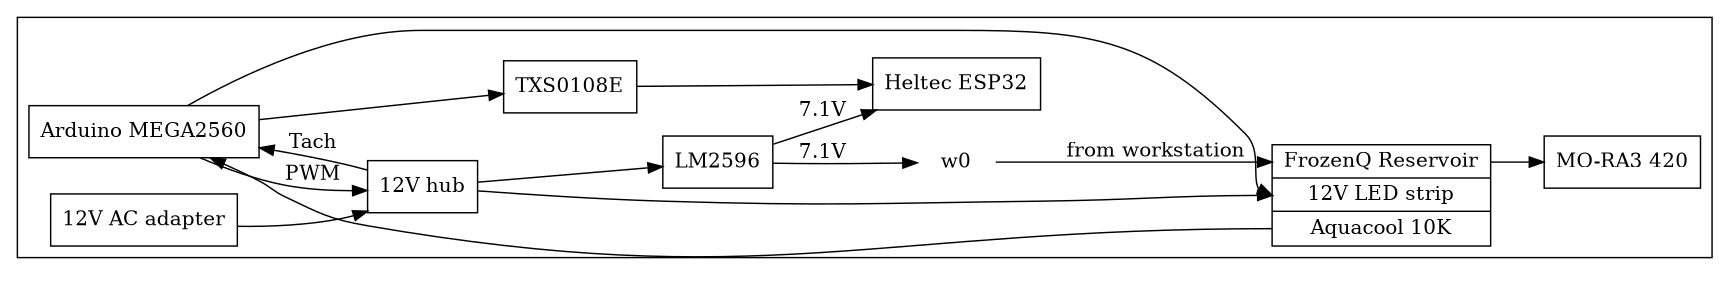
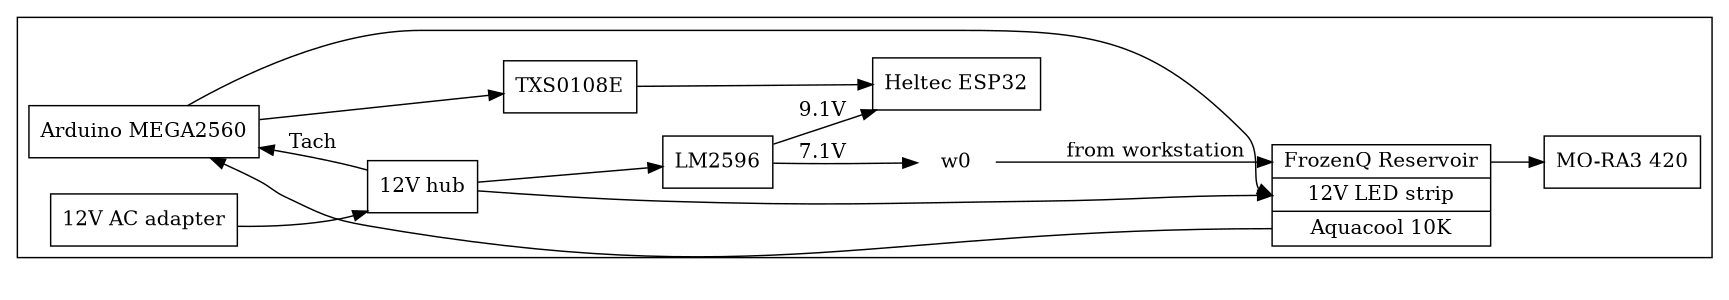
edge "LM2596" -> "Heltec ESP32": label "7.1V" -> "9.1V"
edge "Arduino MEGA2560" -> "12V hub": removed, label "PWM"
